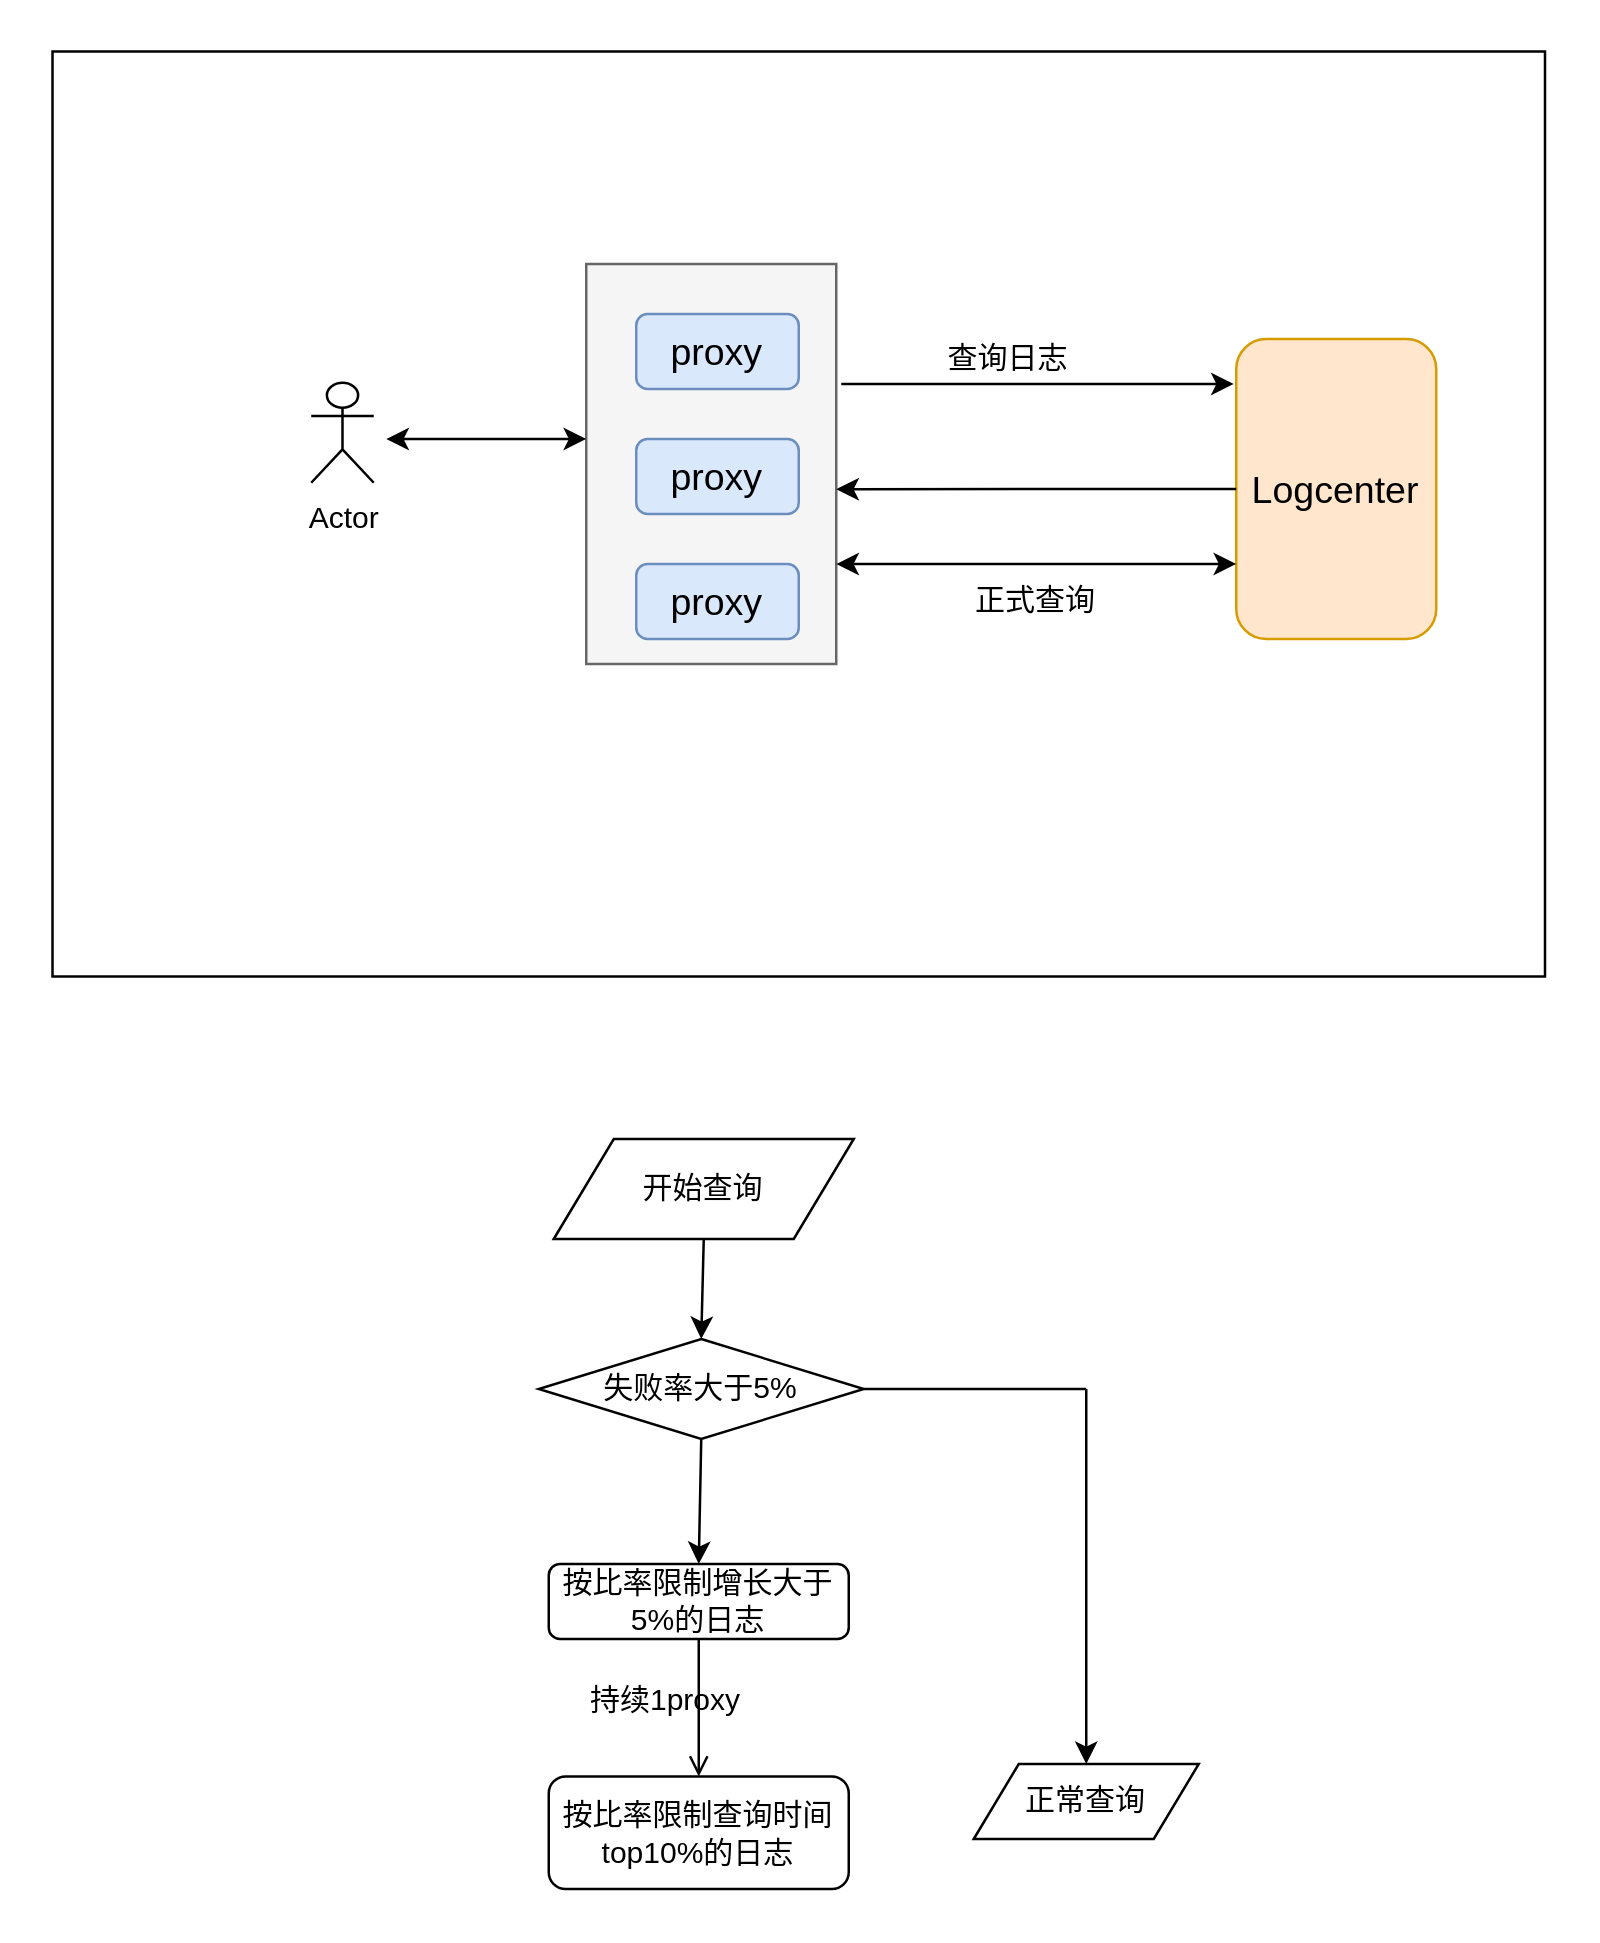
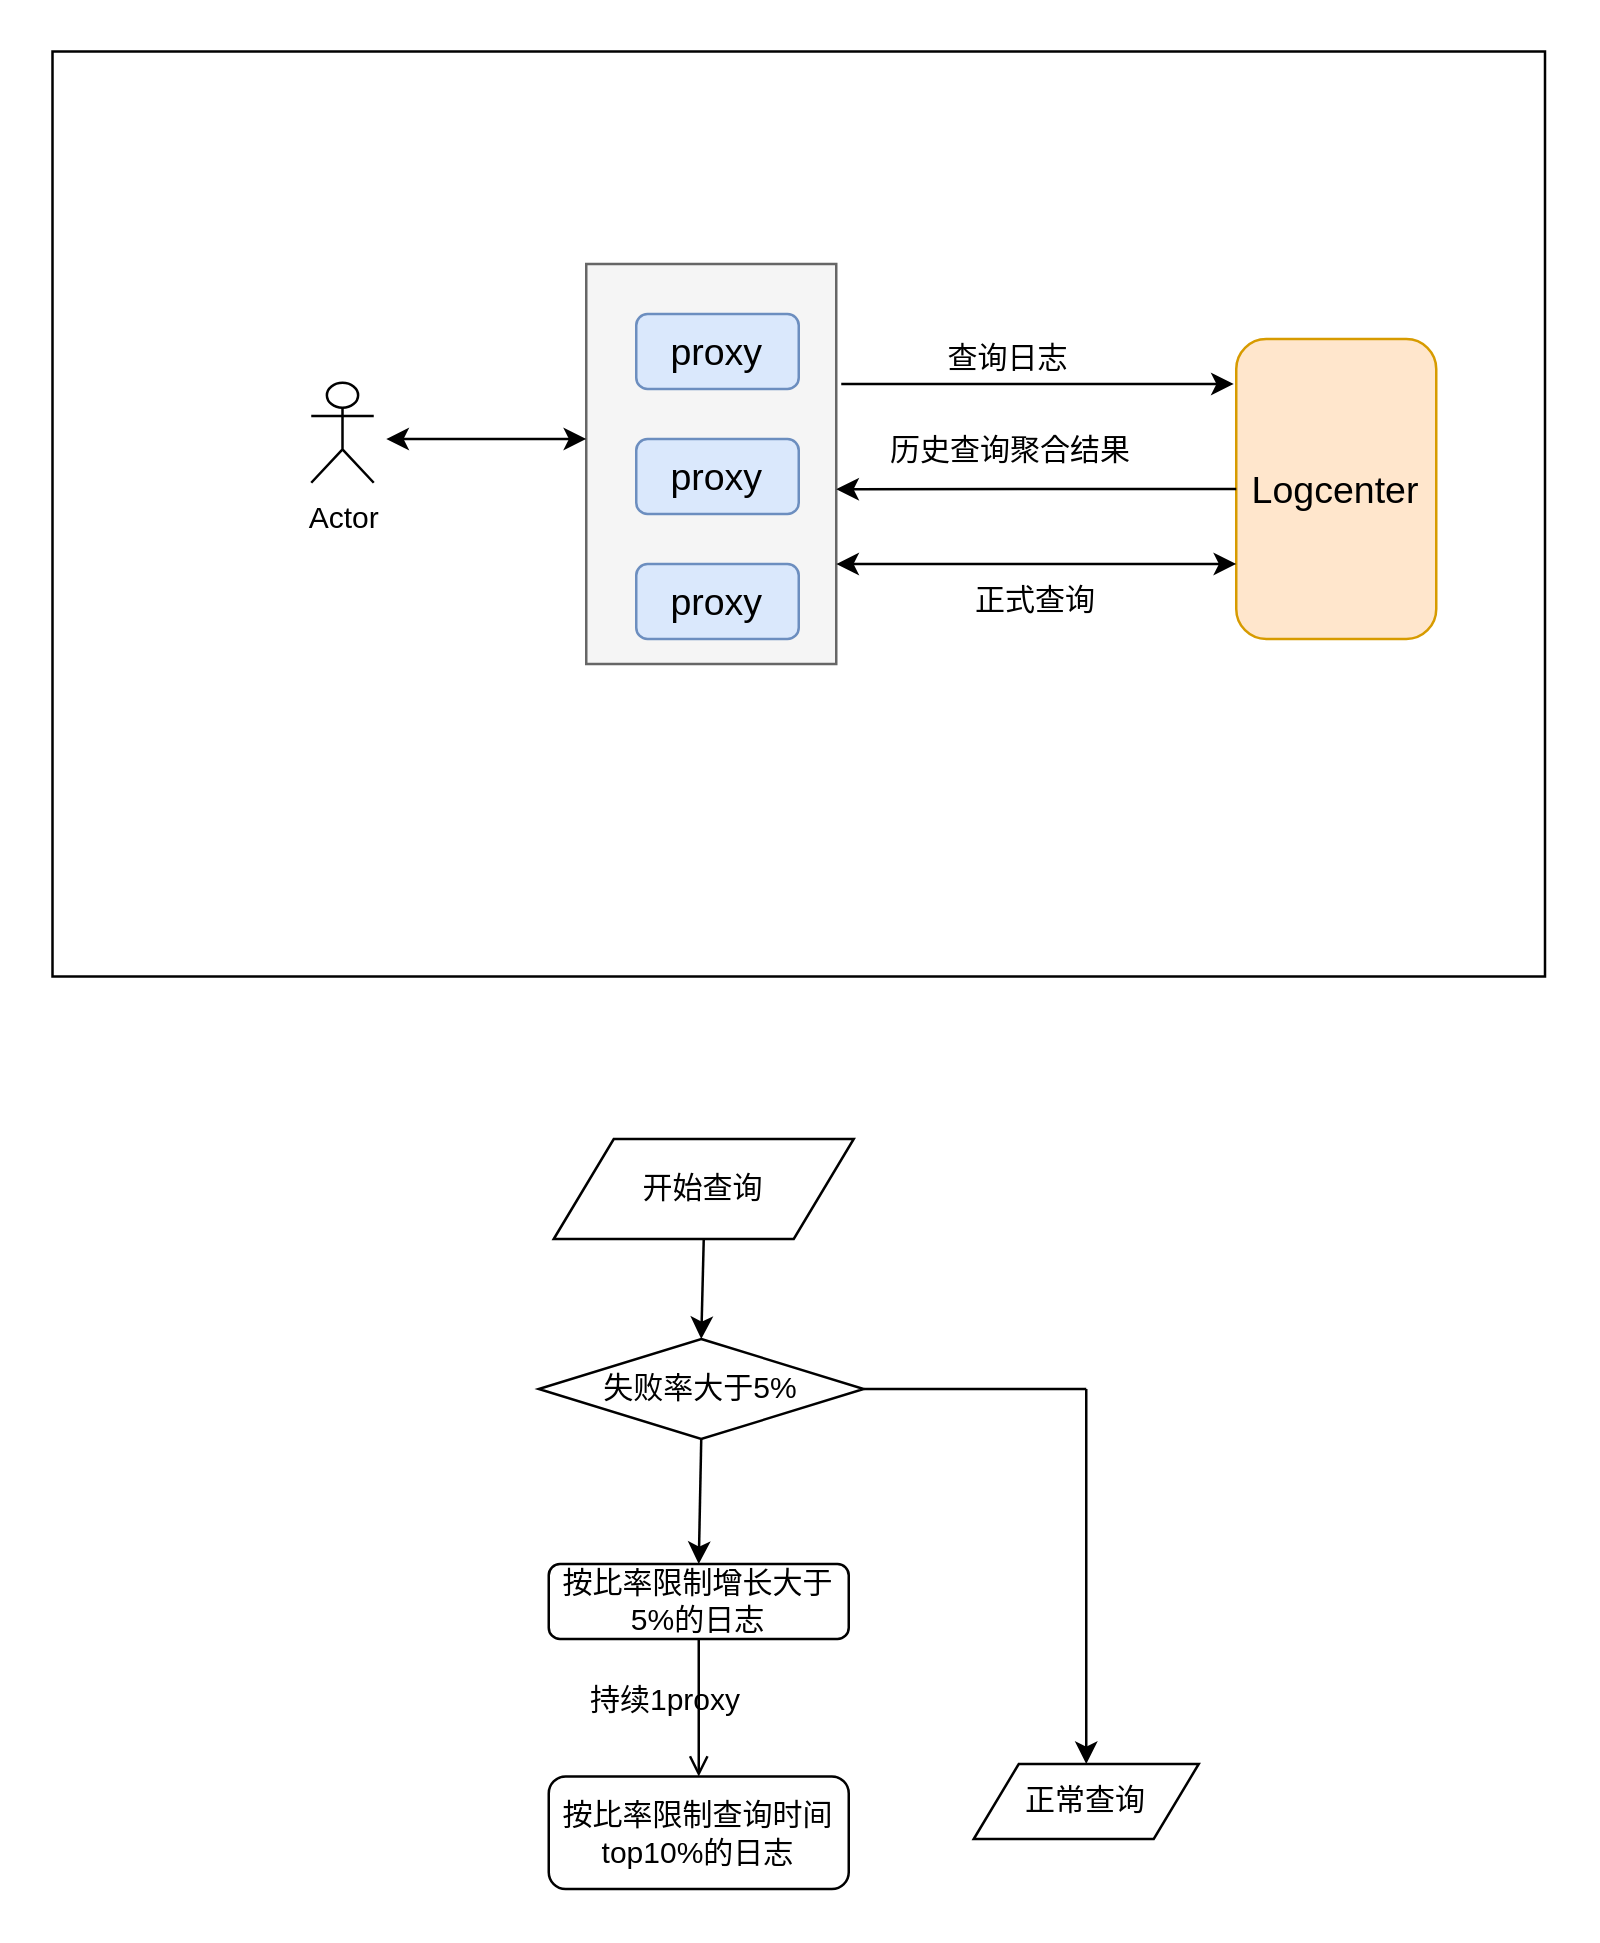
node "历史查询聚合结果": added
